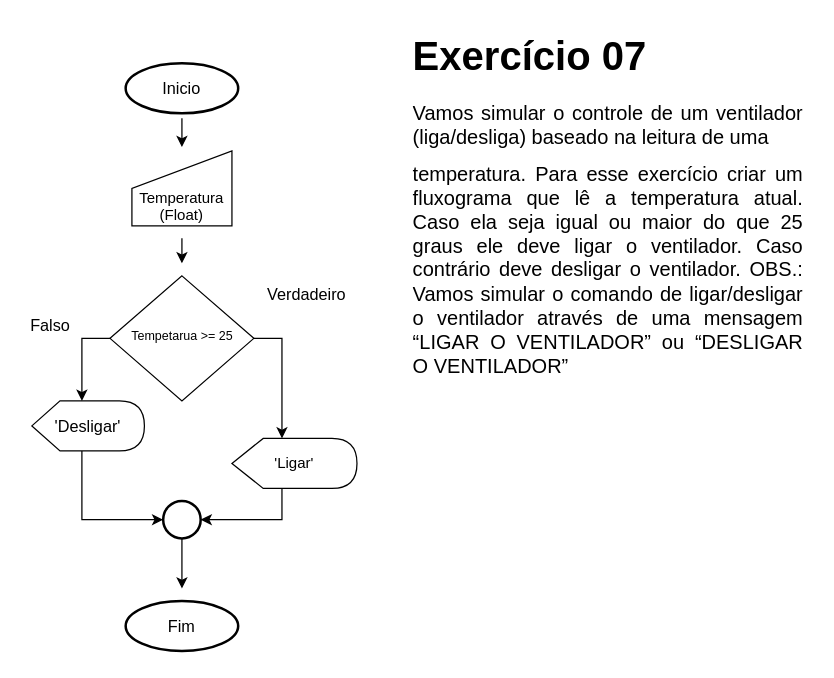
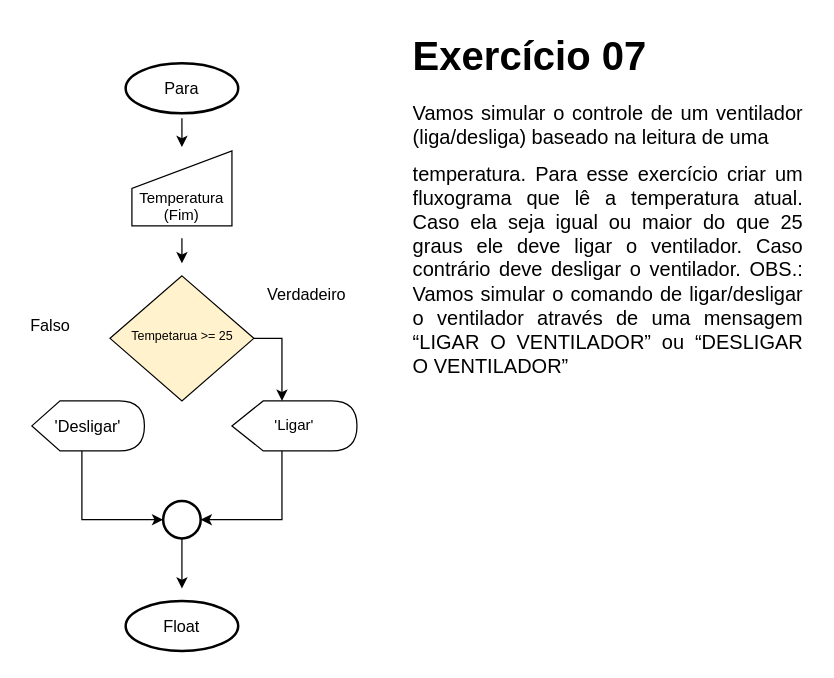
node "Inicio": label "Inicio" -> "Para"
node "Temperatura (Float)": label "Temperatura (Float)" -> "Temperatura (Fim)"
node "Tempetarua >= 25": fillcolor #ffffff -> #fff2cc
edge "Tempetarua >= 25" -> "'Desligar'": removed
node "'Ligar'": moved (294, 463) -> (294, 426)
node "Fim": label "Fim" -> "Float"
